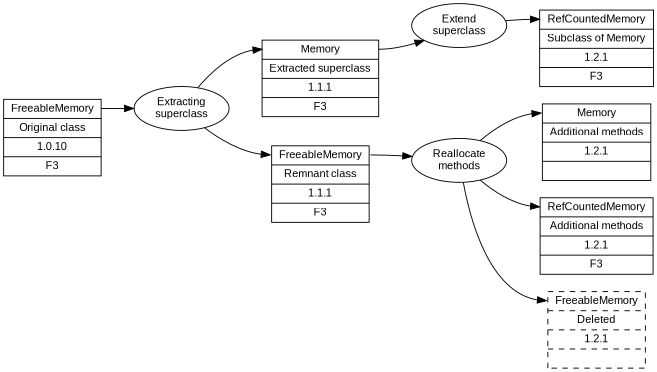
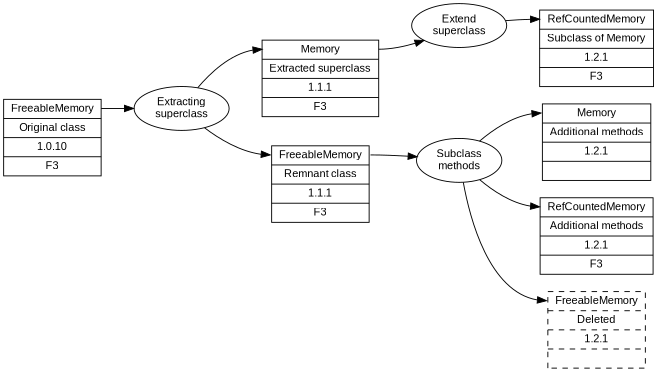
node "Reallocate methods": label "Reallocate methods" -> "Subclass methods"
